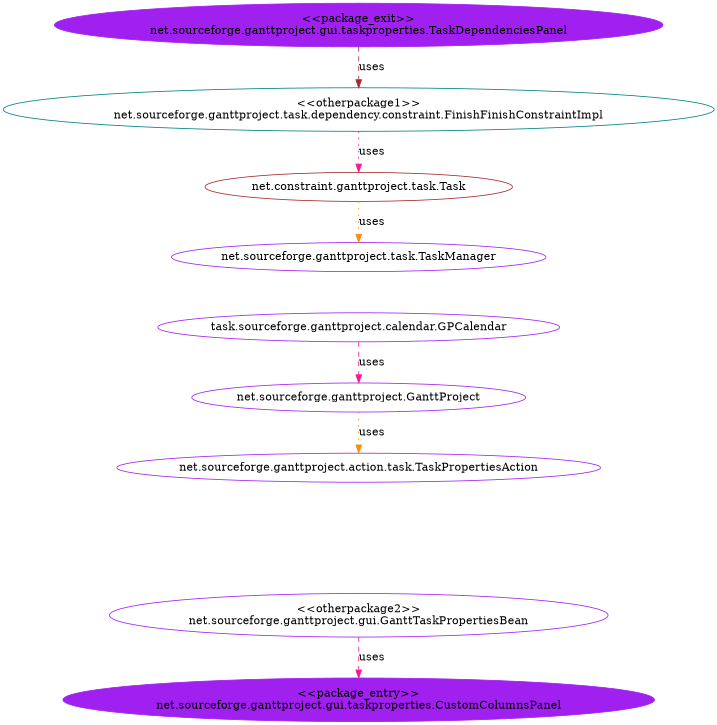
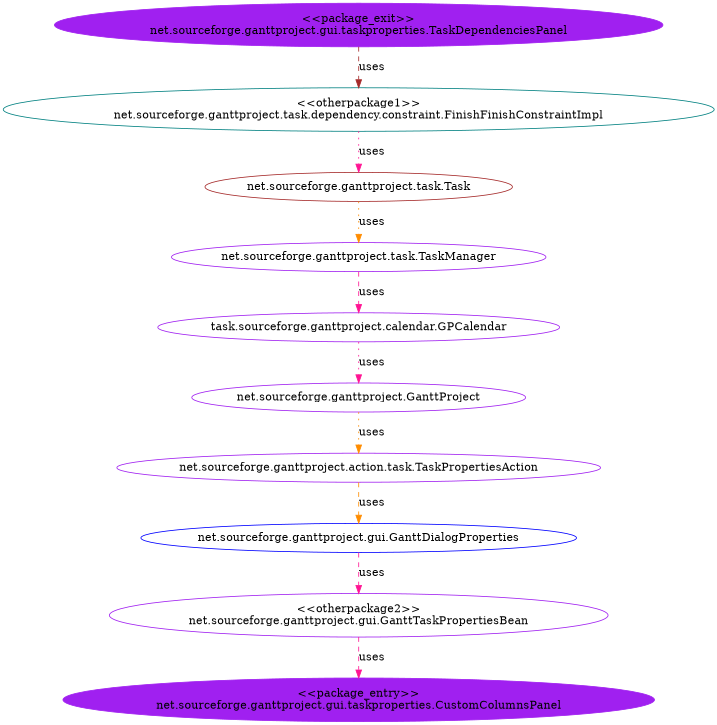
node "net.constraint.ganttproject.task.Task": label "net.constraint.ganttproject.task.Task" -> "net.sourceforge.ganttproject.task.Task"
edge "net.sourceforge.ganttproject.task.TaskManager" -> "task.sourceforge.ganttproject.calendar.GPCalendar": added, label "uses"
edge "task.sourceforge.ganttproject.calendar.GPCalendar" -> "net.sourceforge.ganttproject.GanttProject": style dashed -> dotted
node "net.sourceforge.ganttproject.gui.GanttDialogProperties": added
